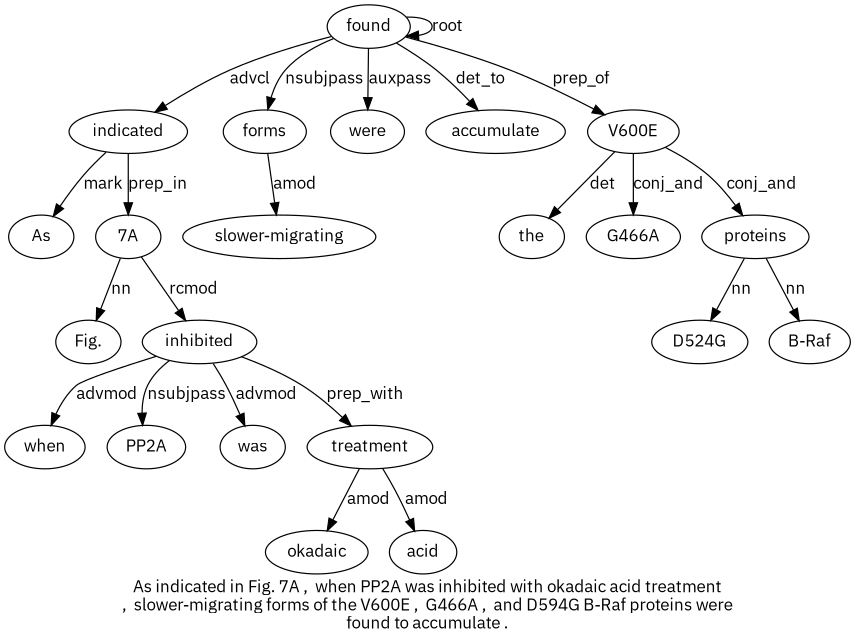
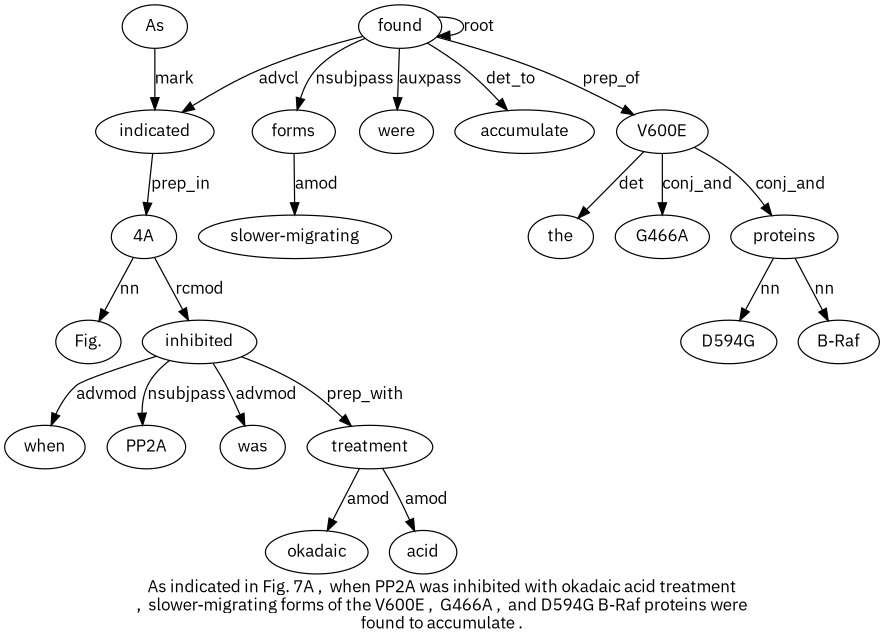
edge "indicated" -> "As": reversed
node "7A": label "7A" -> "4A"
node "D524G": label "D524G" -> "D594G"
